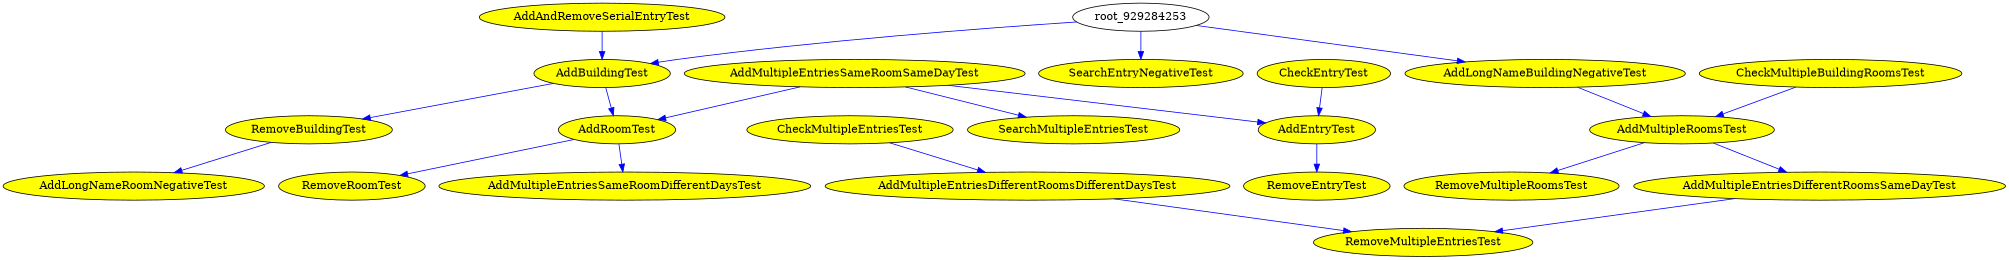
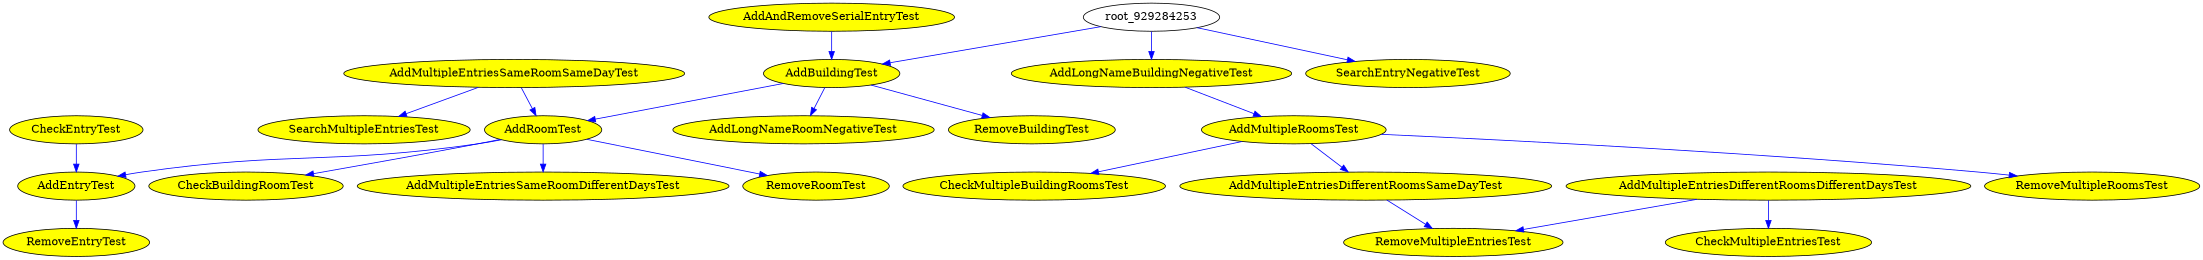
edge "CheckMultipleBuildingRoomsTest" -> "AddMultipleRoomsTest": reversed
edge "AddMultipleEntriesSameRoomSameDayTest" -> "AddEntryTest": now "AddRoomTest" -> "AddEntryTest"
edge "RemoveBuildingTest" -> "AddLongNameRoomNegativeTest": now "AddBuildingTest" -> "AddLongNameRoomNegativeTest"
edge "CheckMultipleEntriesTest" -> "AddMultipleEntriesDifferentRoomsDifferentDaysTest": reversed
node "CheckBuildingRoomTest": added
